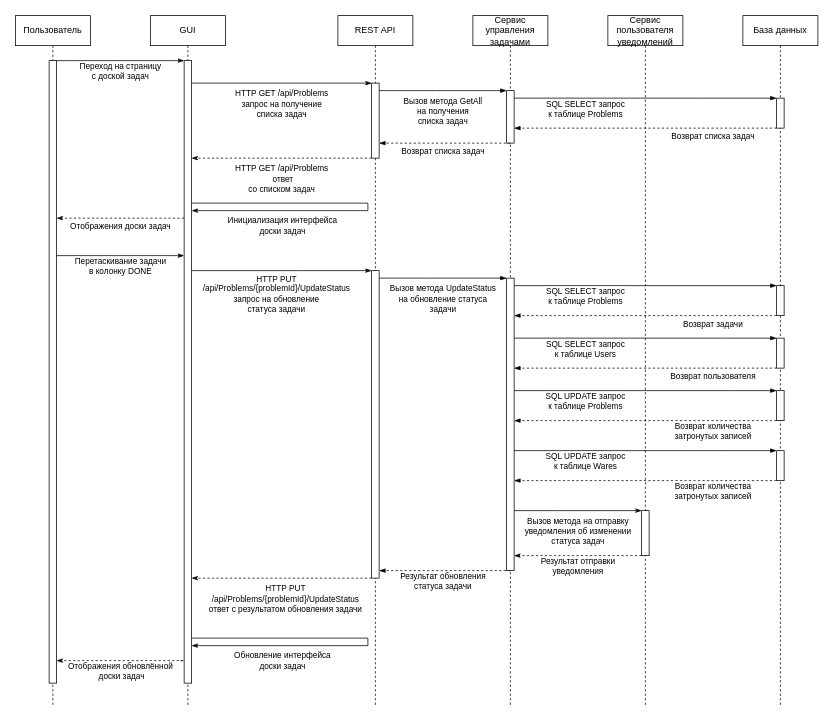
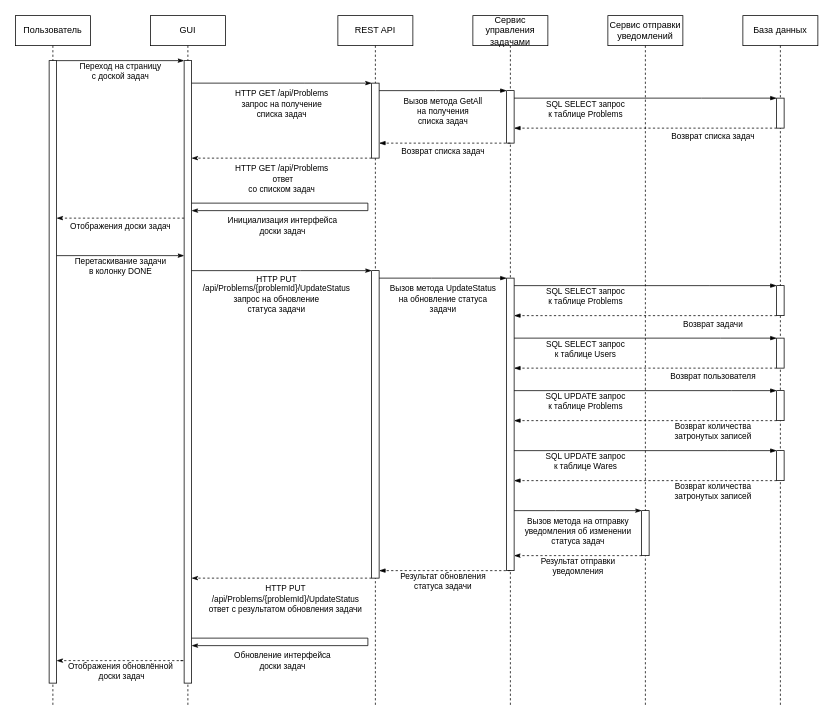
node "Сервис пользователя уведомлений": label "Сервис пользователя уведомлений" -> "Сервис отправки уведомлений"
